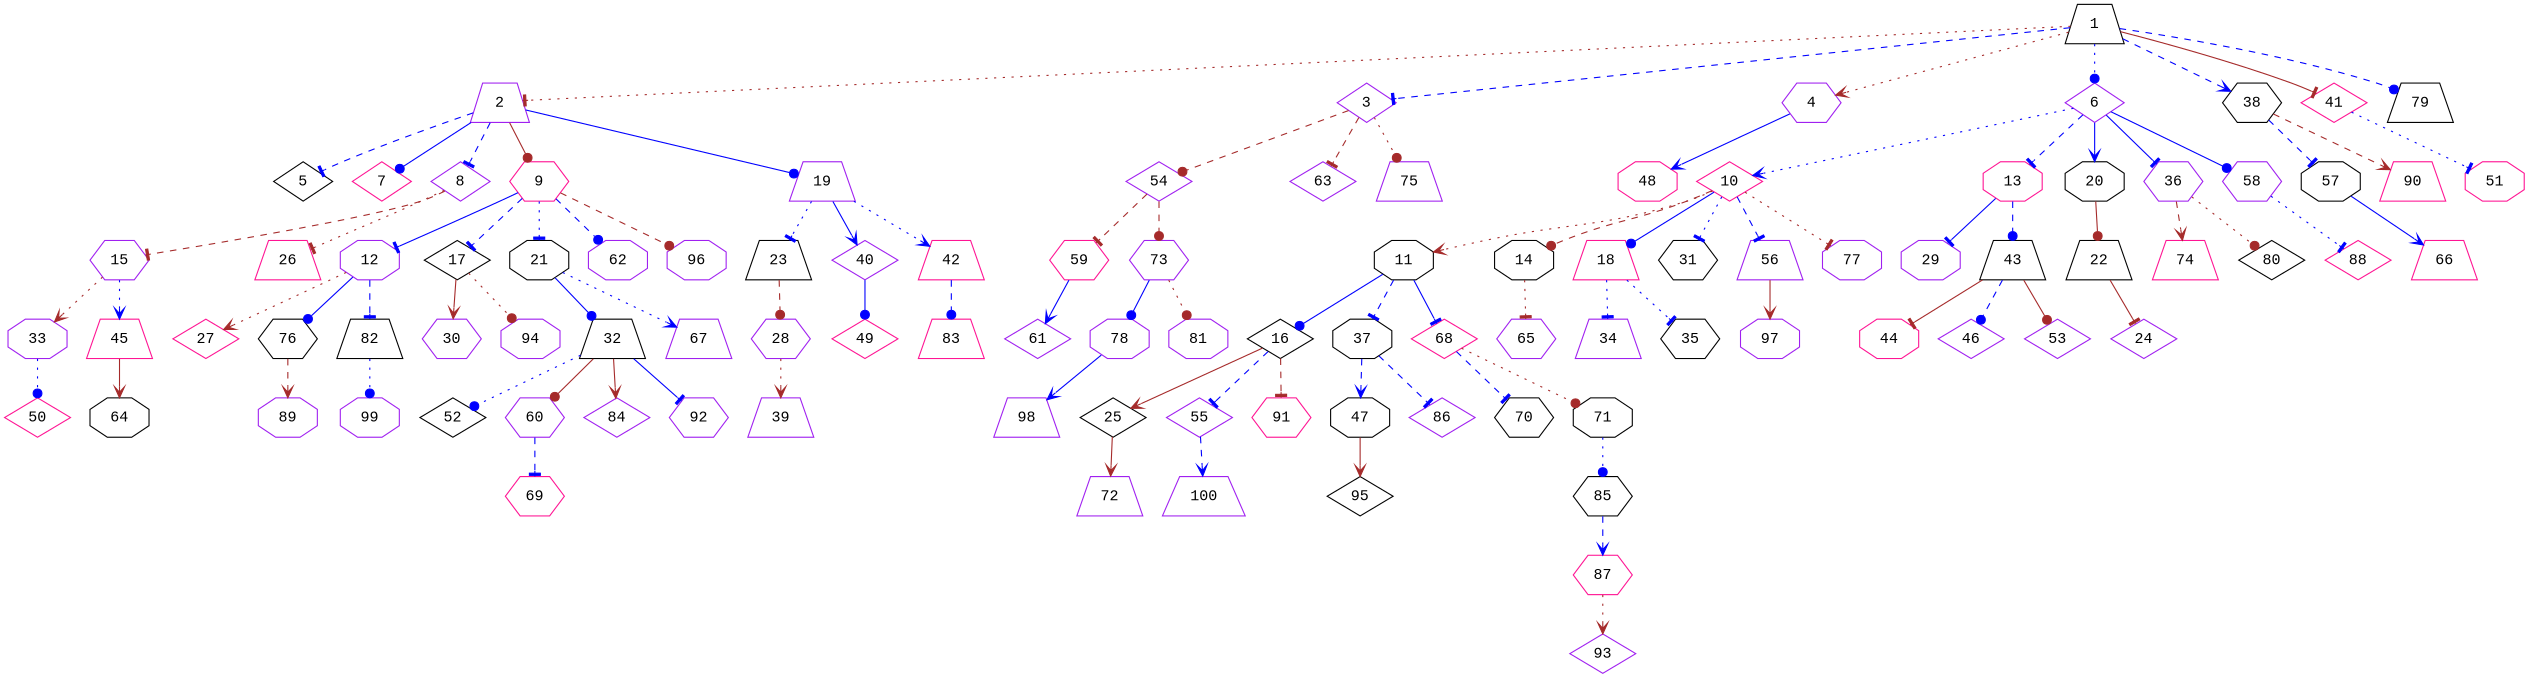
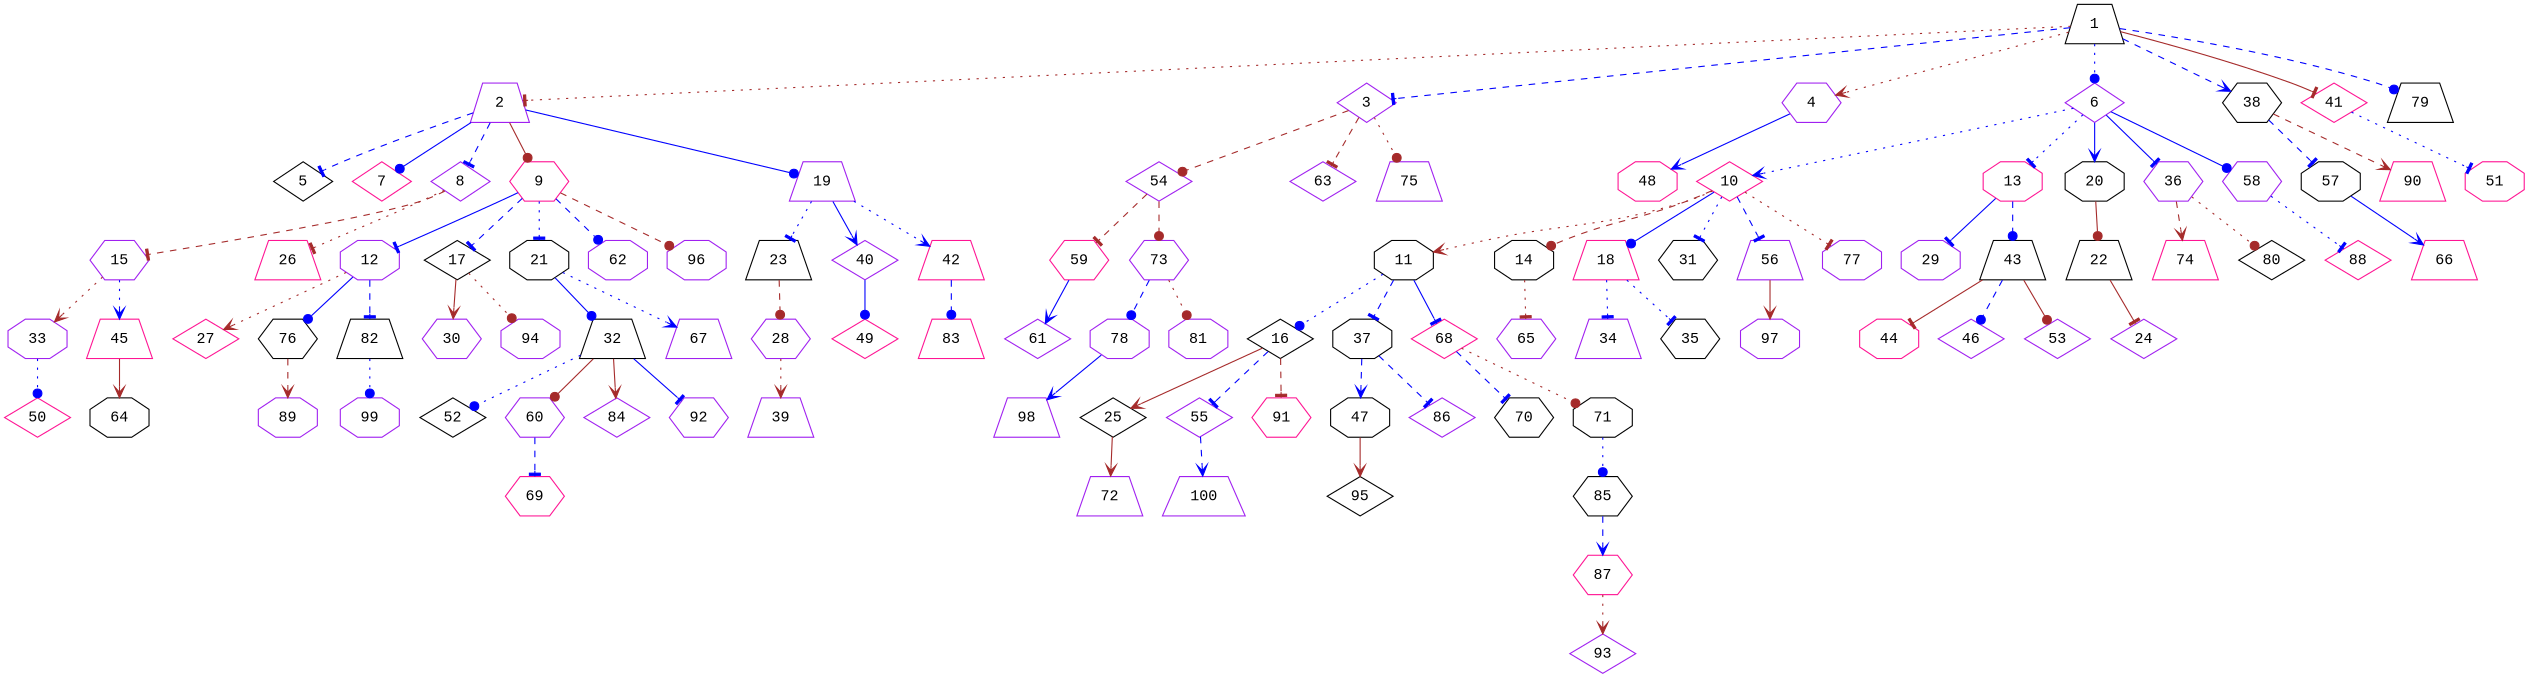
edge "6" -> "13": style dashed -> dotted
edge "73" -> "78": style solid -> dashed
edge "11" -> "16": style solid -> dotted
